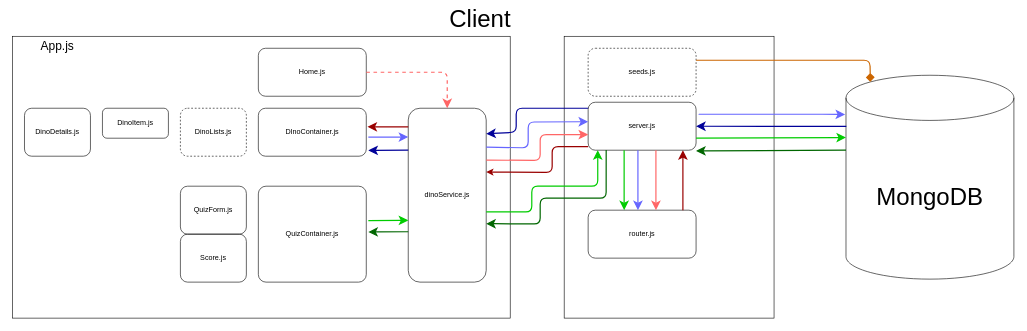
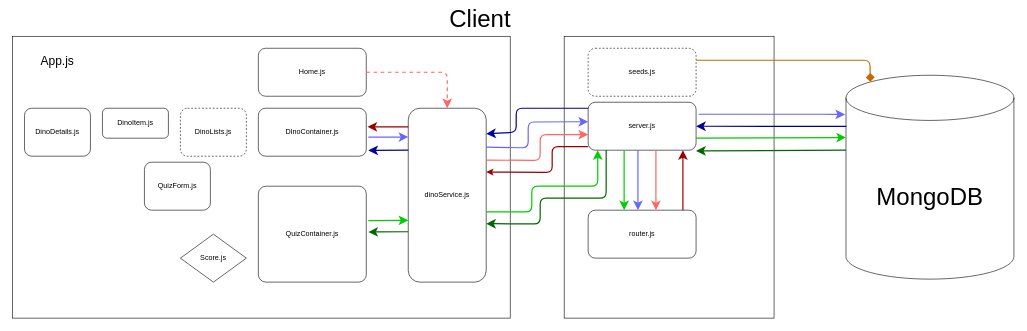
node "App.js": moved (57, 45) -> (57, 60)
node "QuizForm.js": moved (213, 210) -> (177, 186)
node "Score.js": shape rounded rectangle -> diamond
